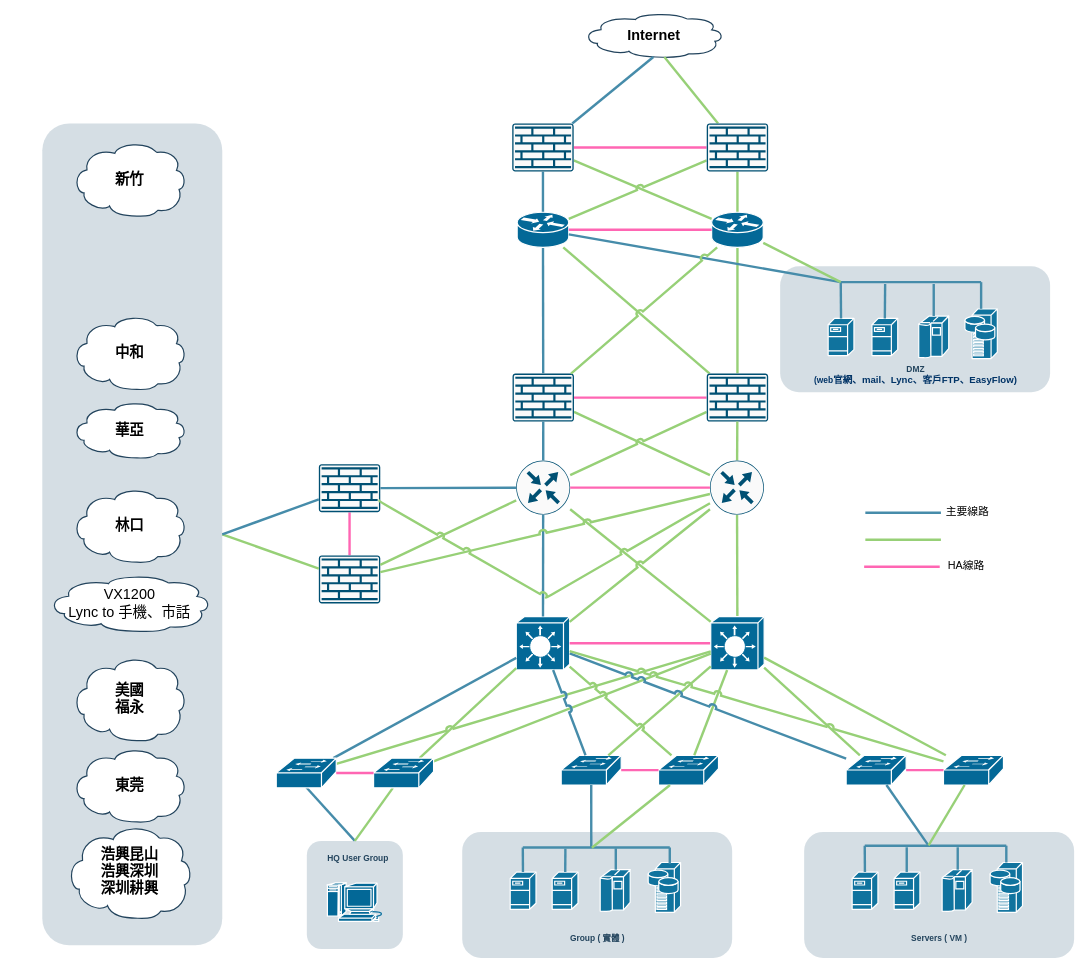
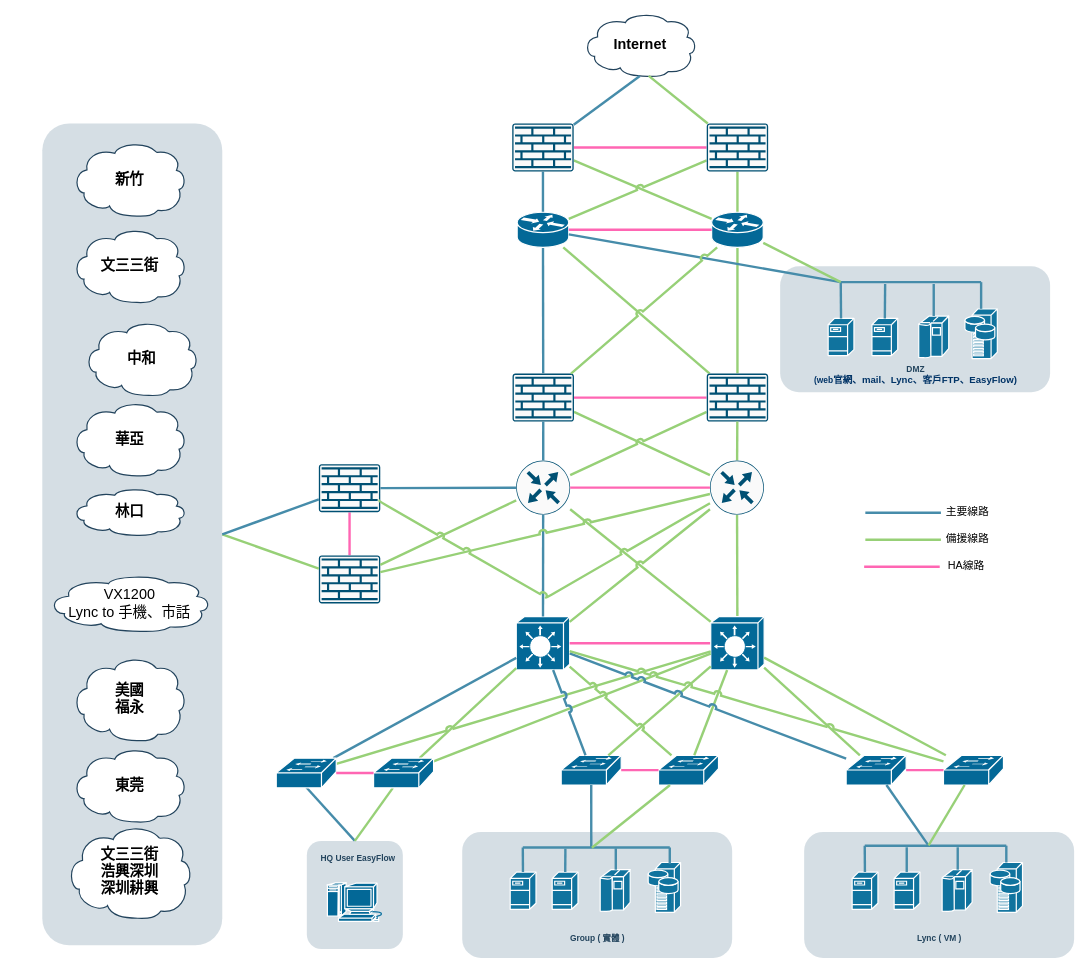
node "Internet": size 141x45 -> 114x64
node "文三三街": added
node "中和": moved (129, 352) -> (141, 358)
node "華亞": size 114x57 -> 114x75
node "林口": size 114x75 -> 114x48
node "備援線路": added
node "HQ User Group": label "HQ User Group" -> "HQ User EasyFlow"
node "浩興昆山 浩興深圳 深圳耕興": label "浩興昆山 浩興深圳 深圳耕興" -> "文三三街 浩興深圳 深圳耕興"
node "Servers ( VM )": label "Servers ( VM )" -> "Lync ( VM )"
